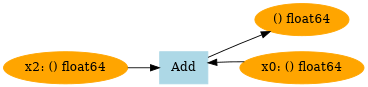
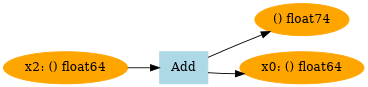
node "() float64": label "() float64" -> "() float74"
edge "x0: () float64" -> "Add": reversed
